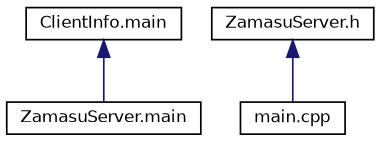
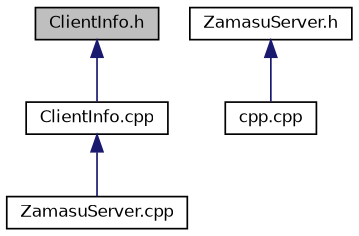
node "ClientInfo.h": added
node "ClientInfo.main": label "ClientInfo.main" -> "ClientInfo.cpp"
node "ZamasuServer.main": label "ZamasuServer.main" -> "ZamasuServer.cpp"
node "main.cpp": label "main.cpp" -> "cpp.cpp"
